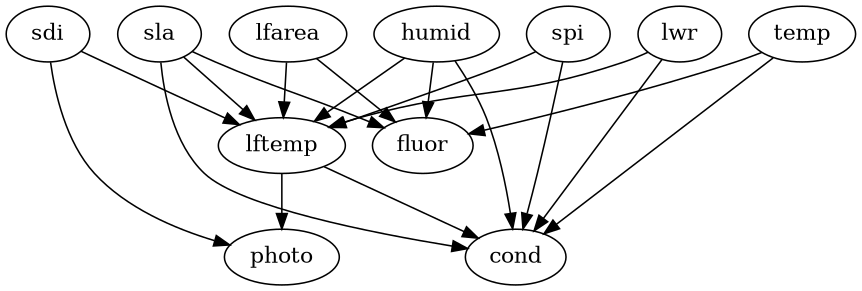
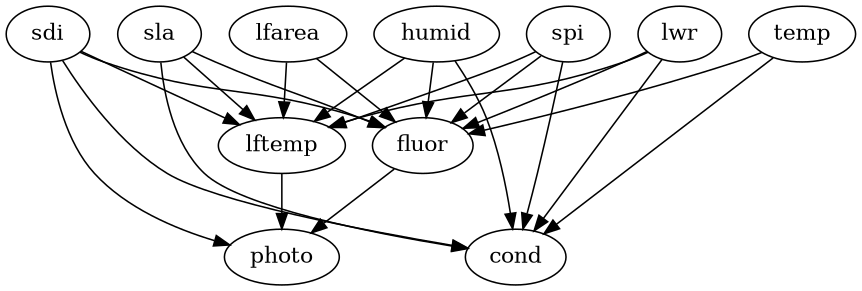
edge "spi" -> "fluor": added
edge "sdi" -> "fluor": added
edge "lwr" -> "fluor": added
edge "fluor" -> "photo": added
edge "lftemp" -> "cond": now "sdi" -> "cond"
